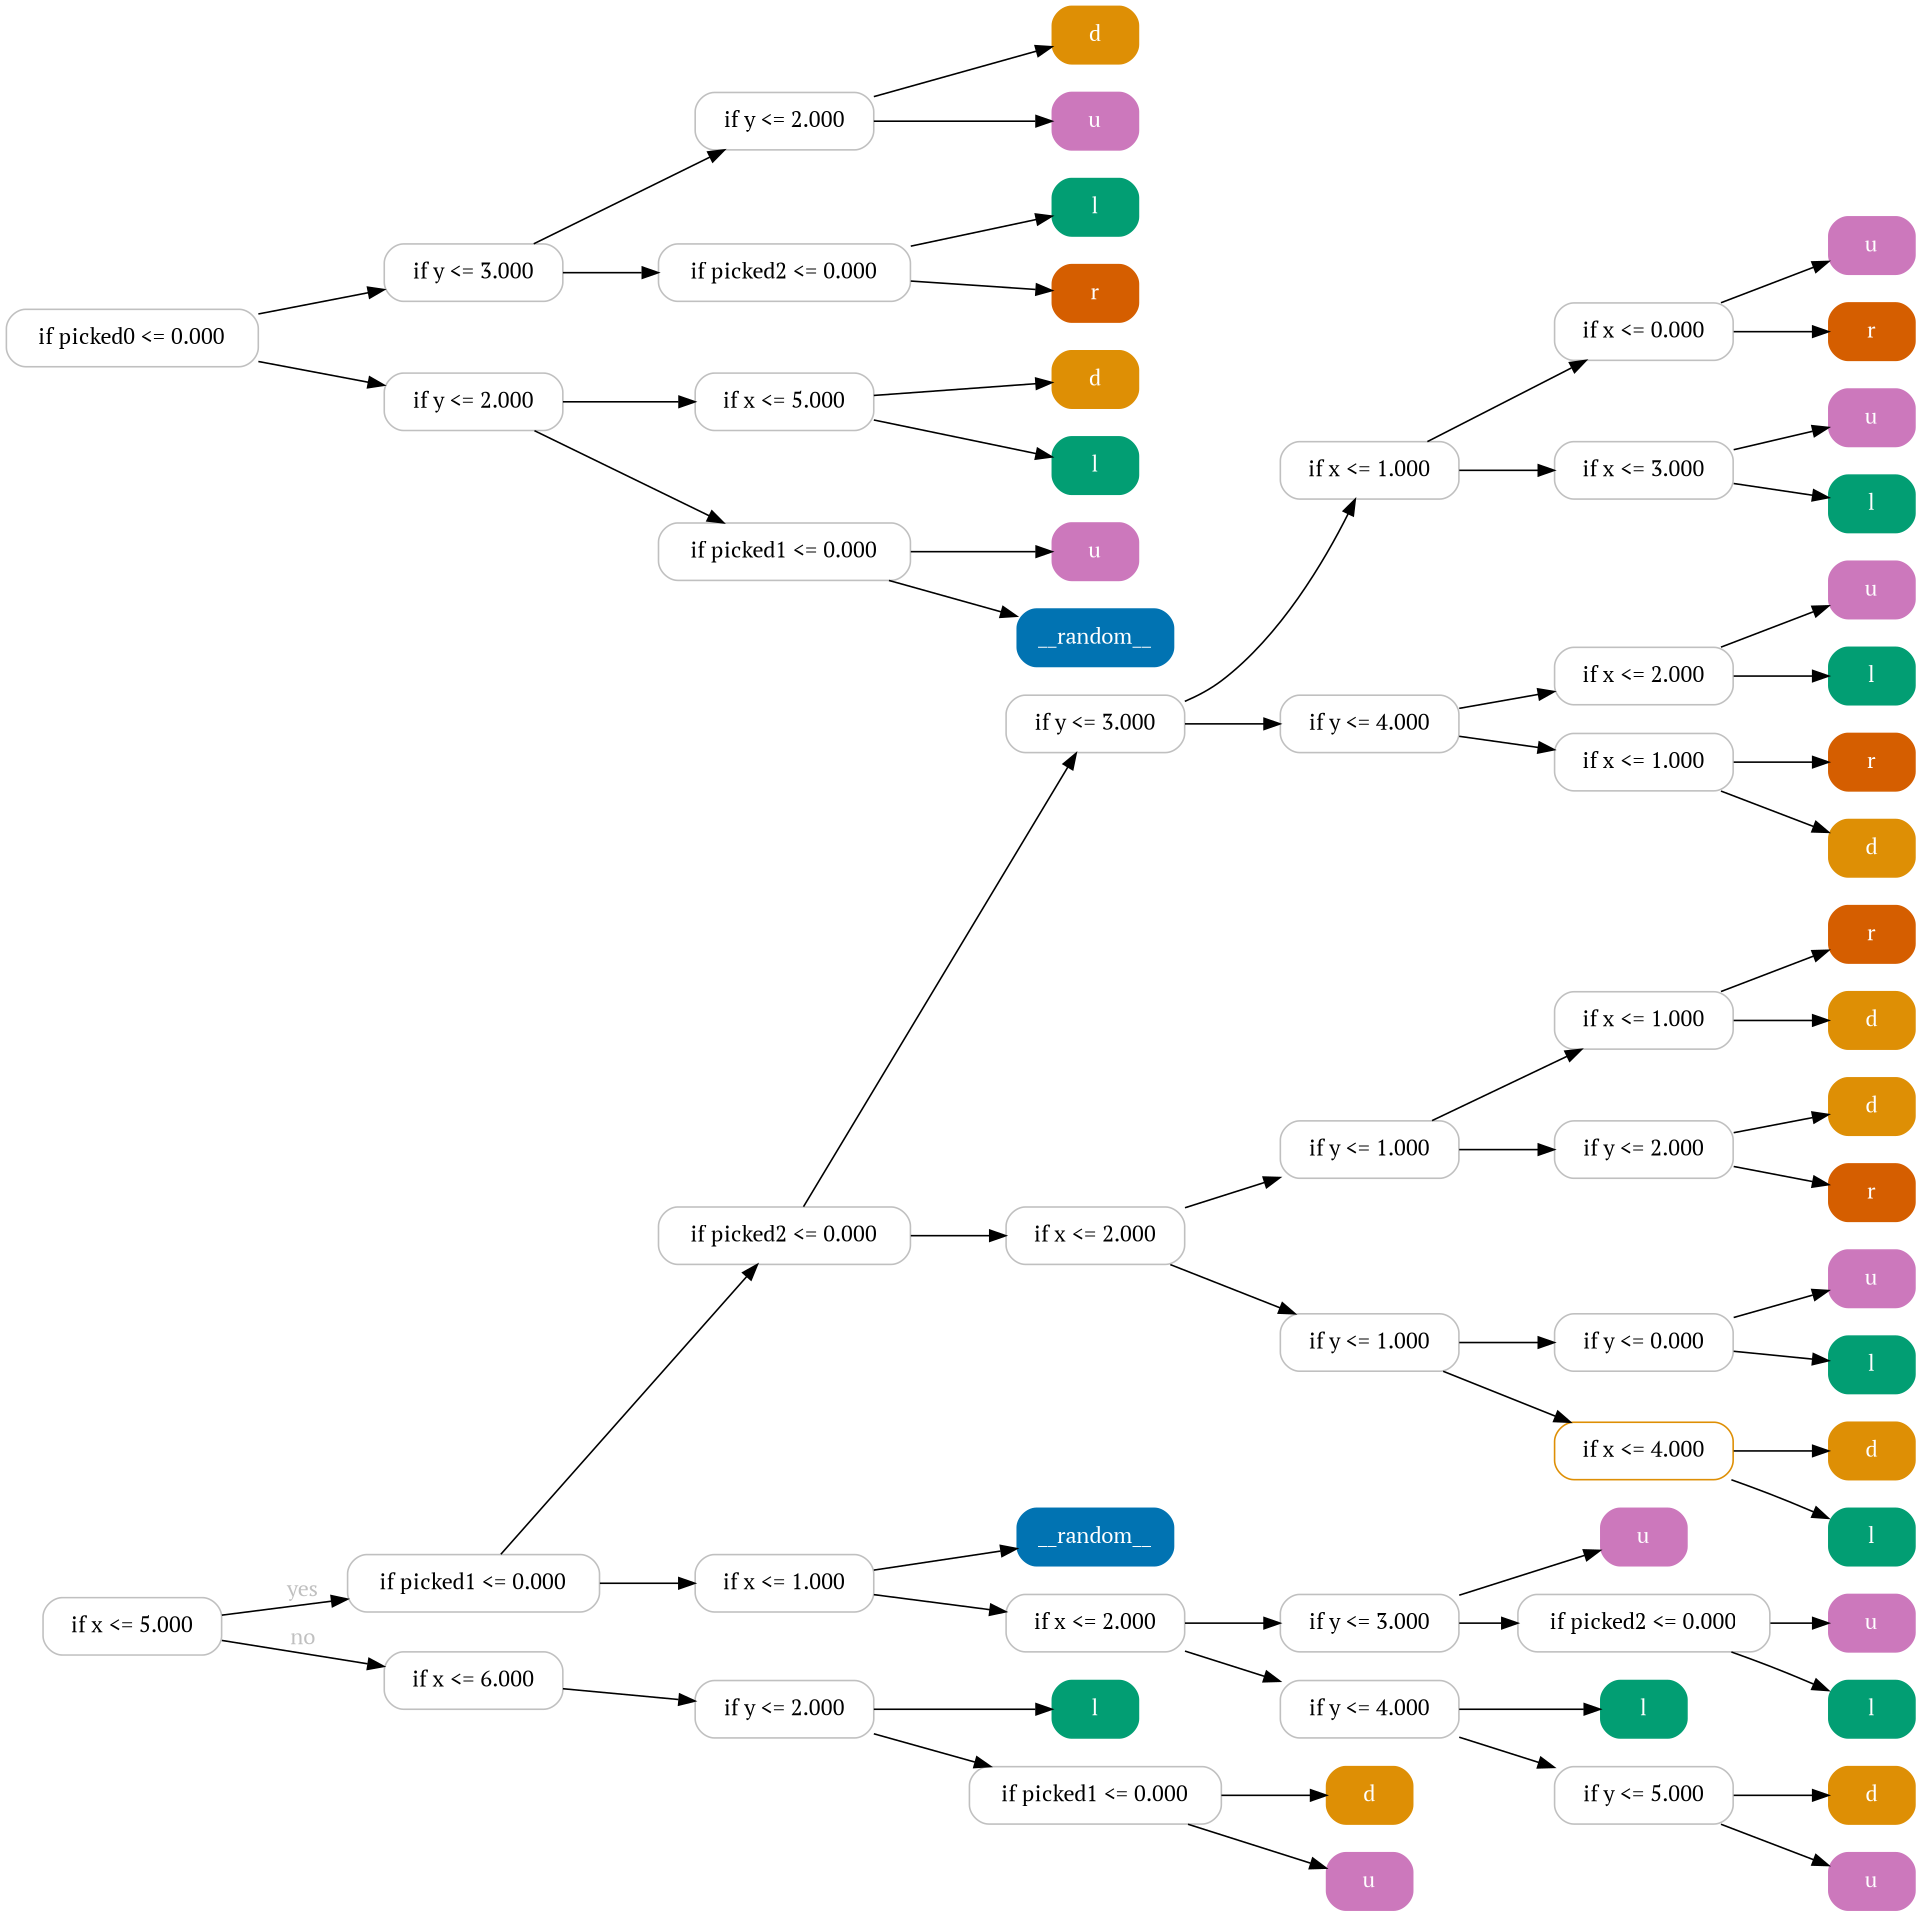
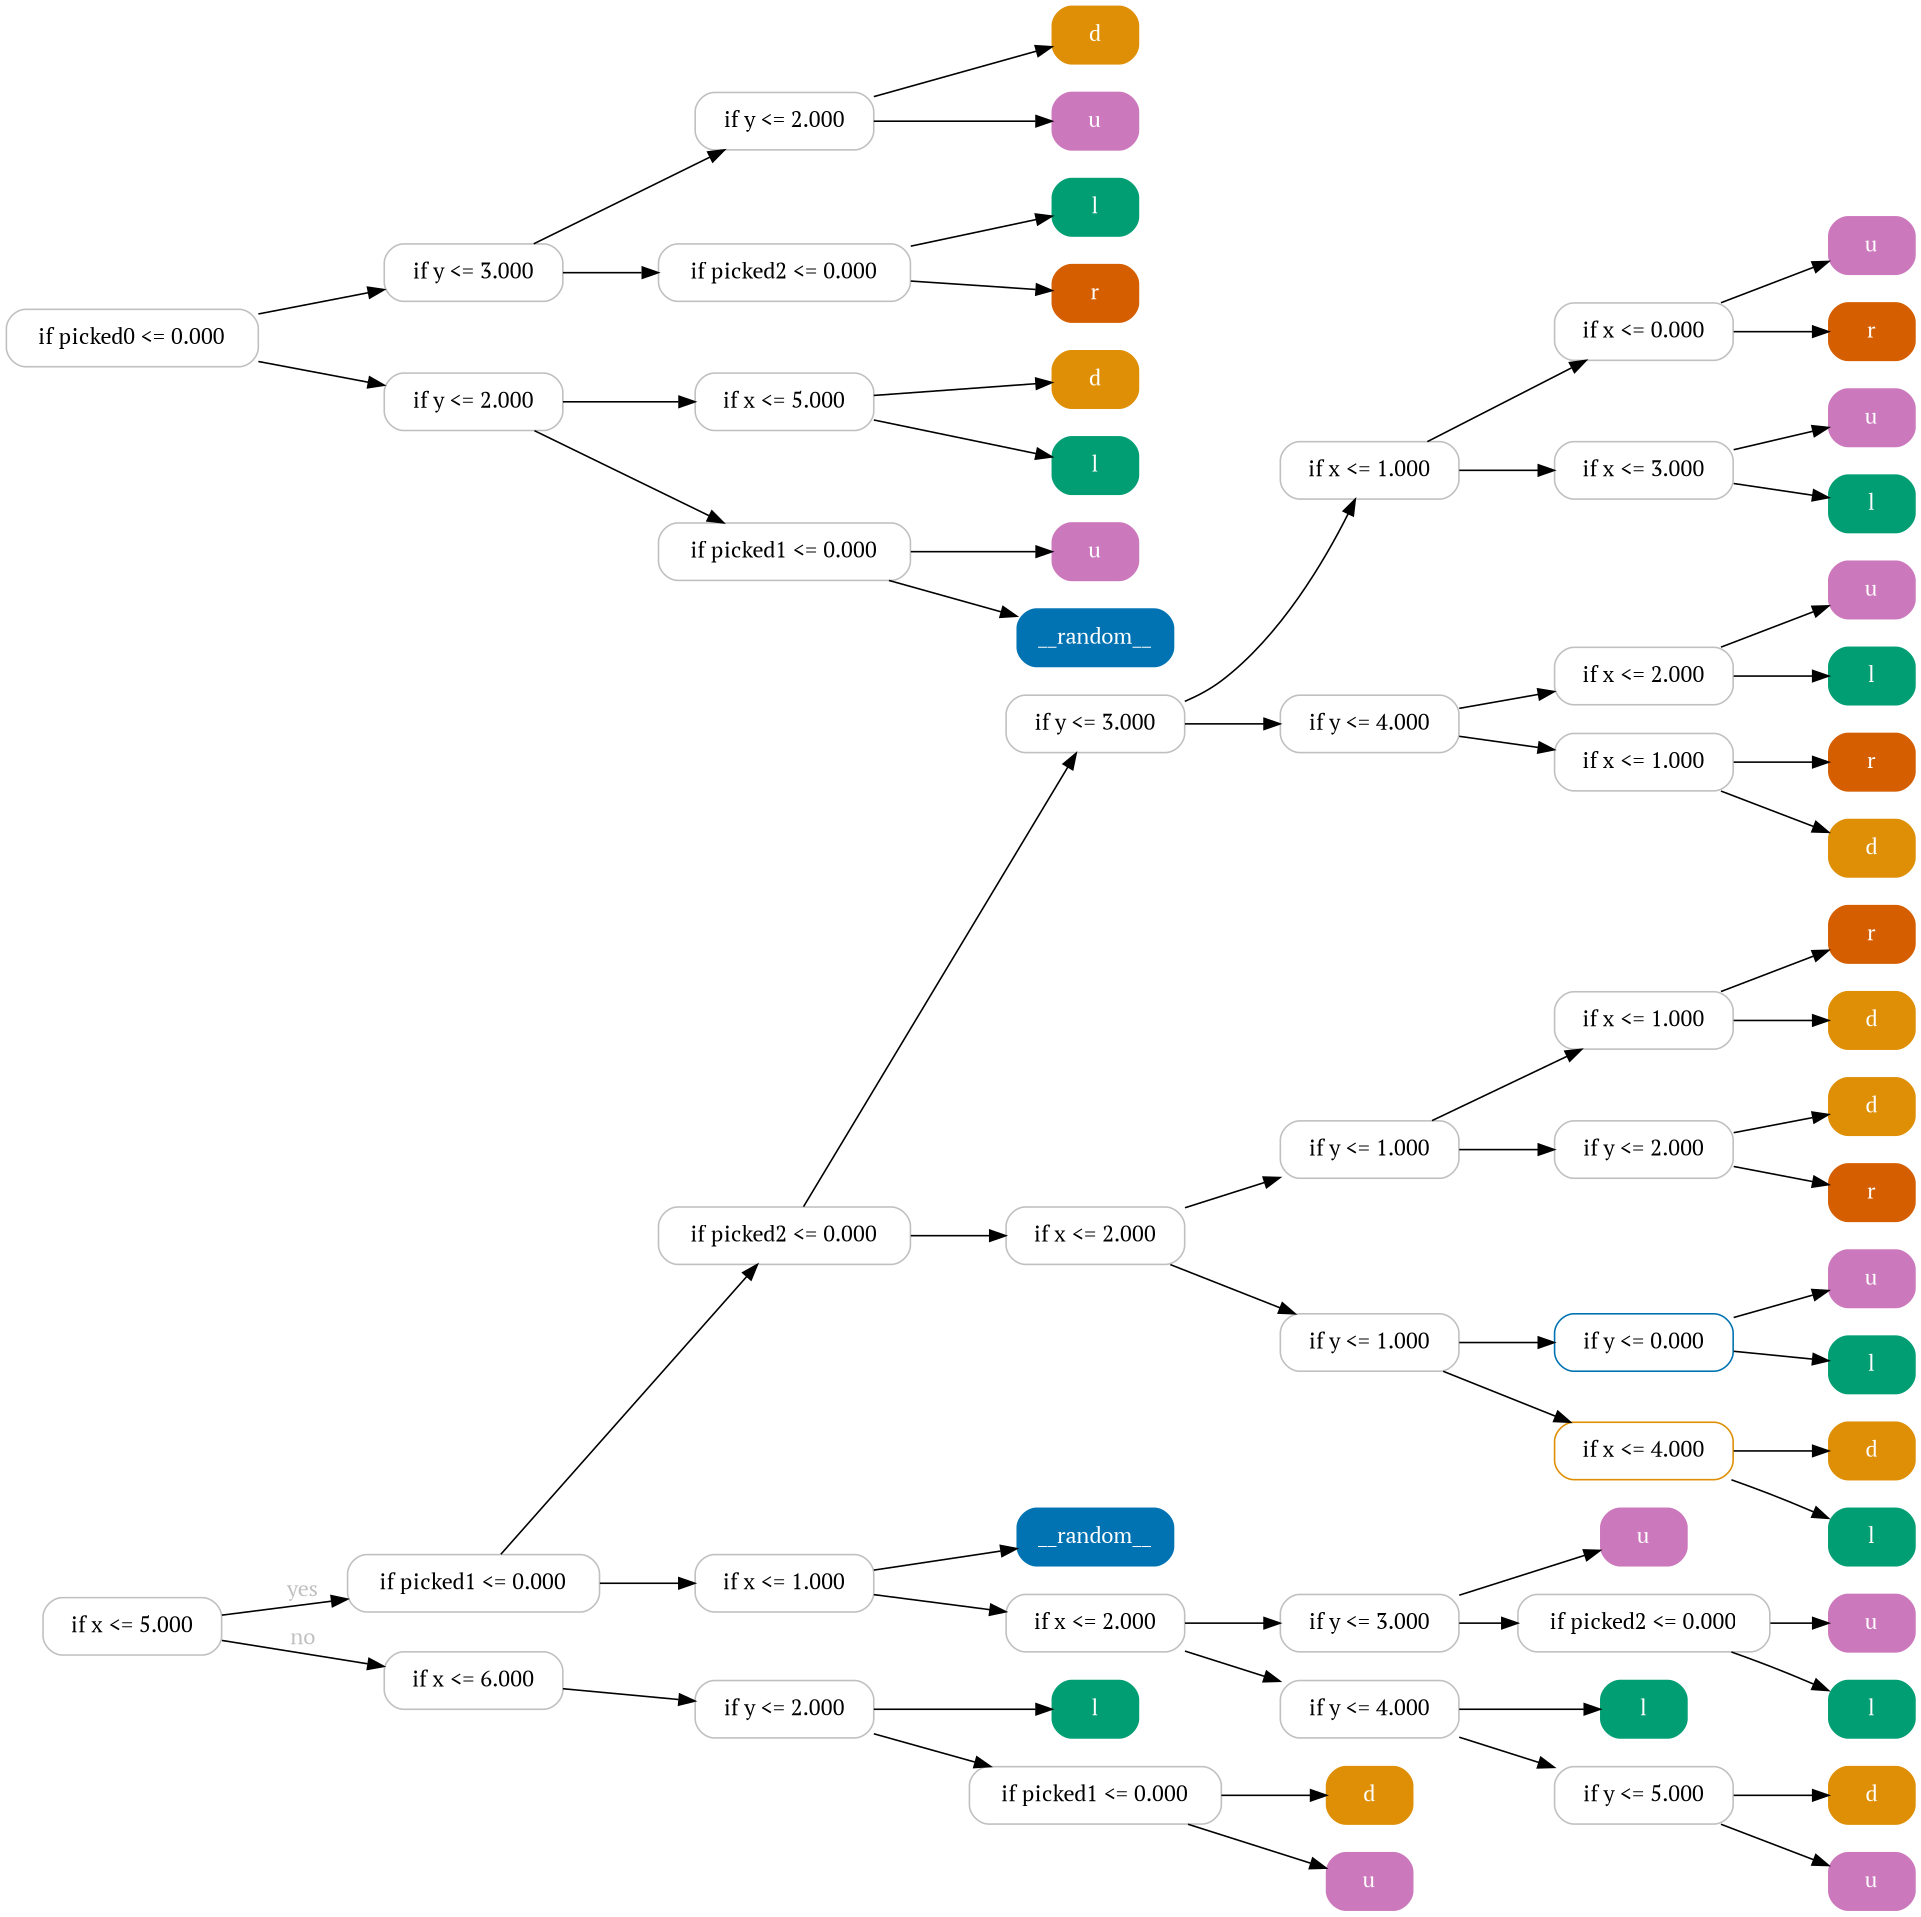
node "if y <= 0.000": color gray -> #0173b2
